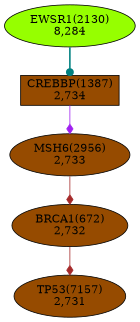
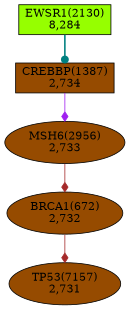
node "EWSR1(2130) 8,284": shape ellipse -> box
